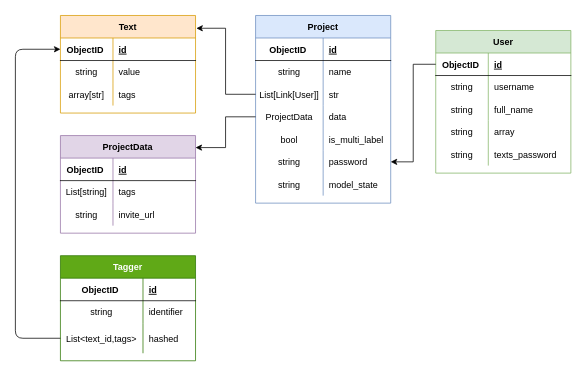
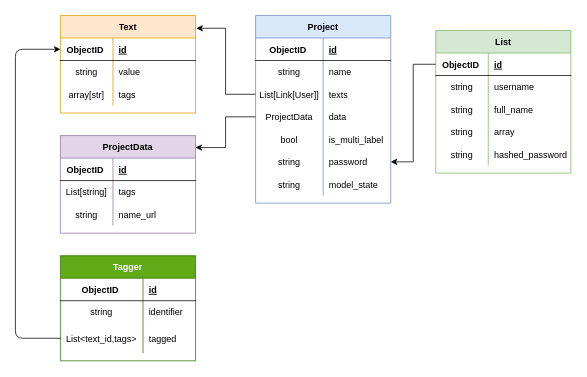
node "User": label "User" -> "List"
node "str": label "str" -> "texts"
node "texts_password": label "texts_password" -> "hashed_password"
node "invite_url": label "invite_url" -> "name_url"
node "hashed": label "hashed" -> "tagged"
